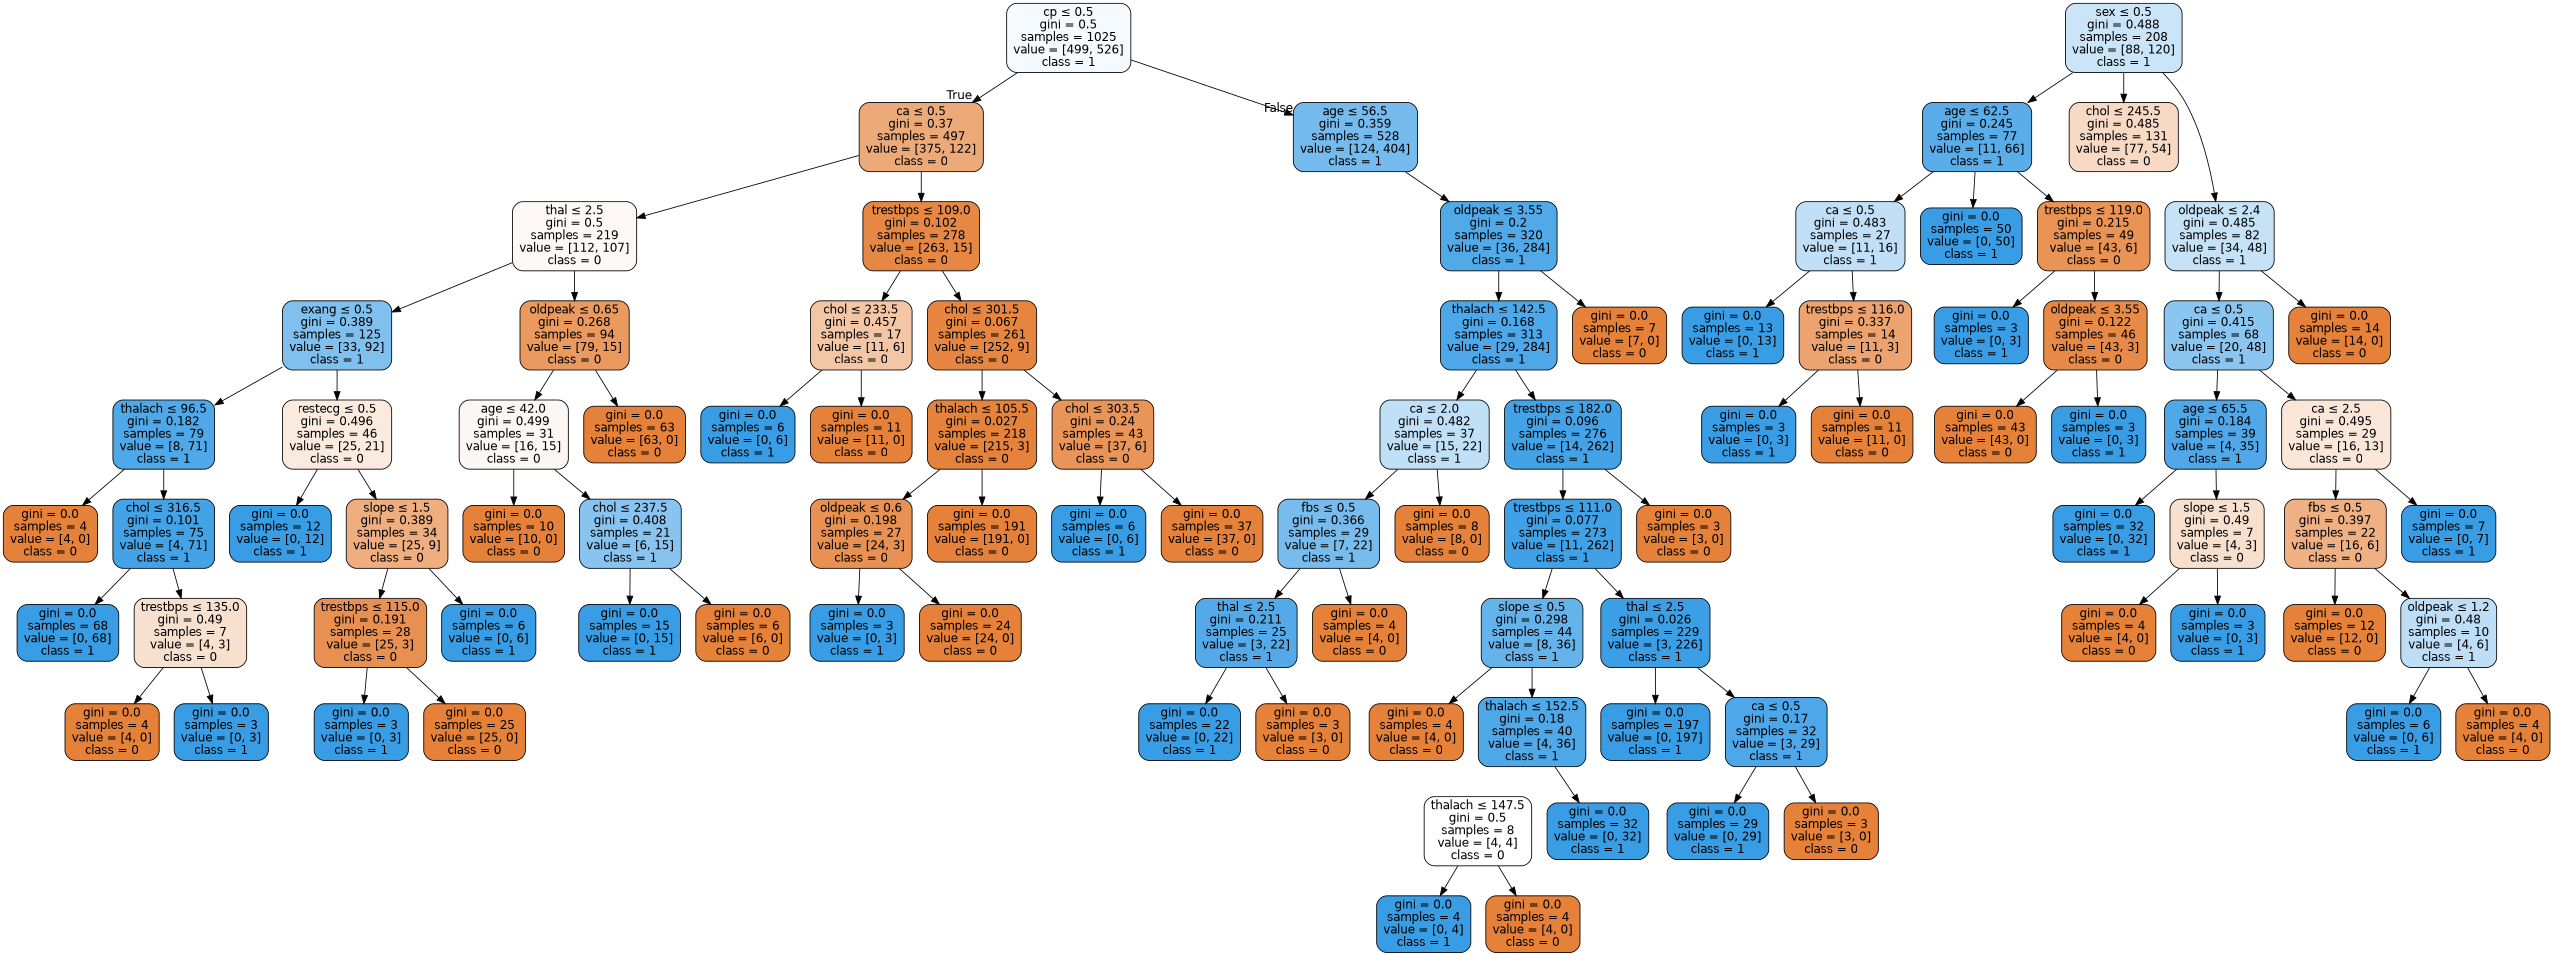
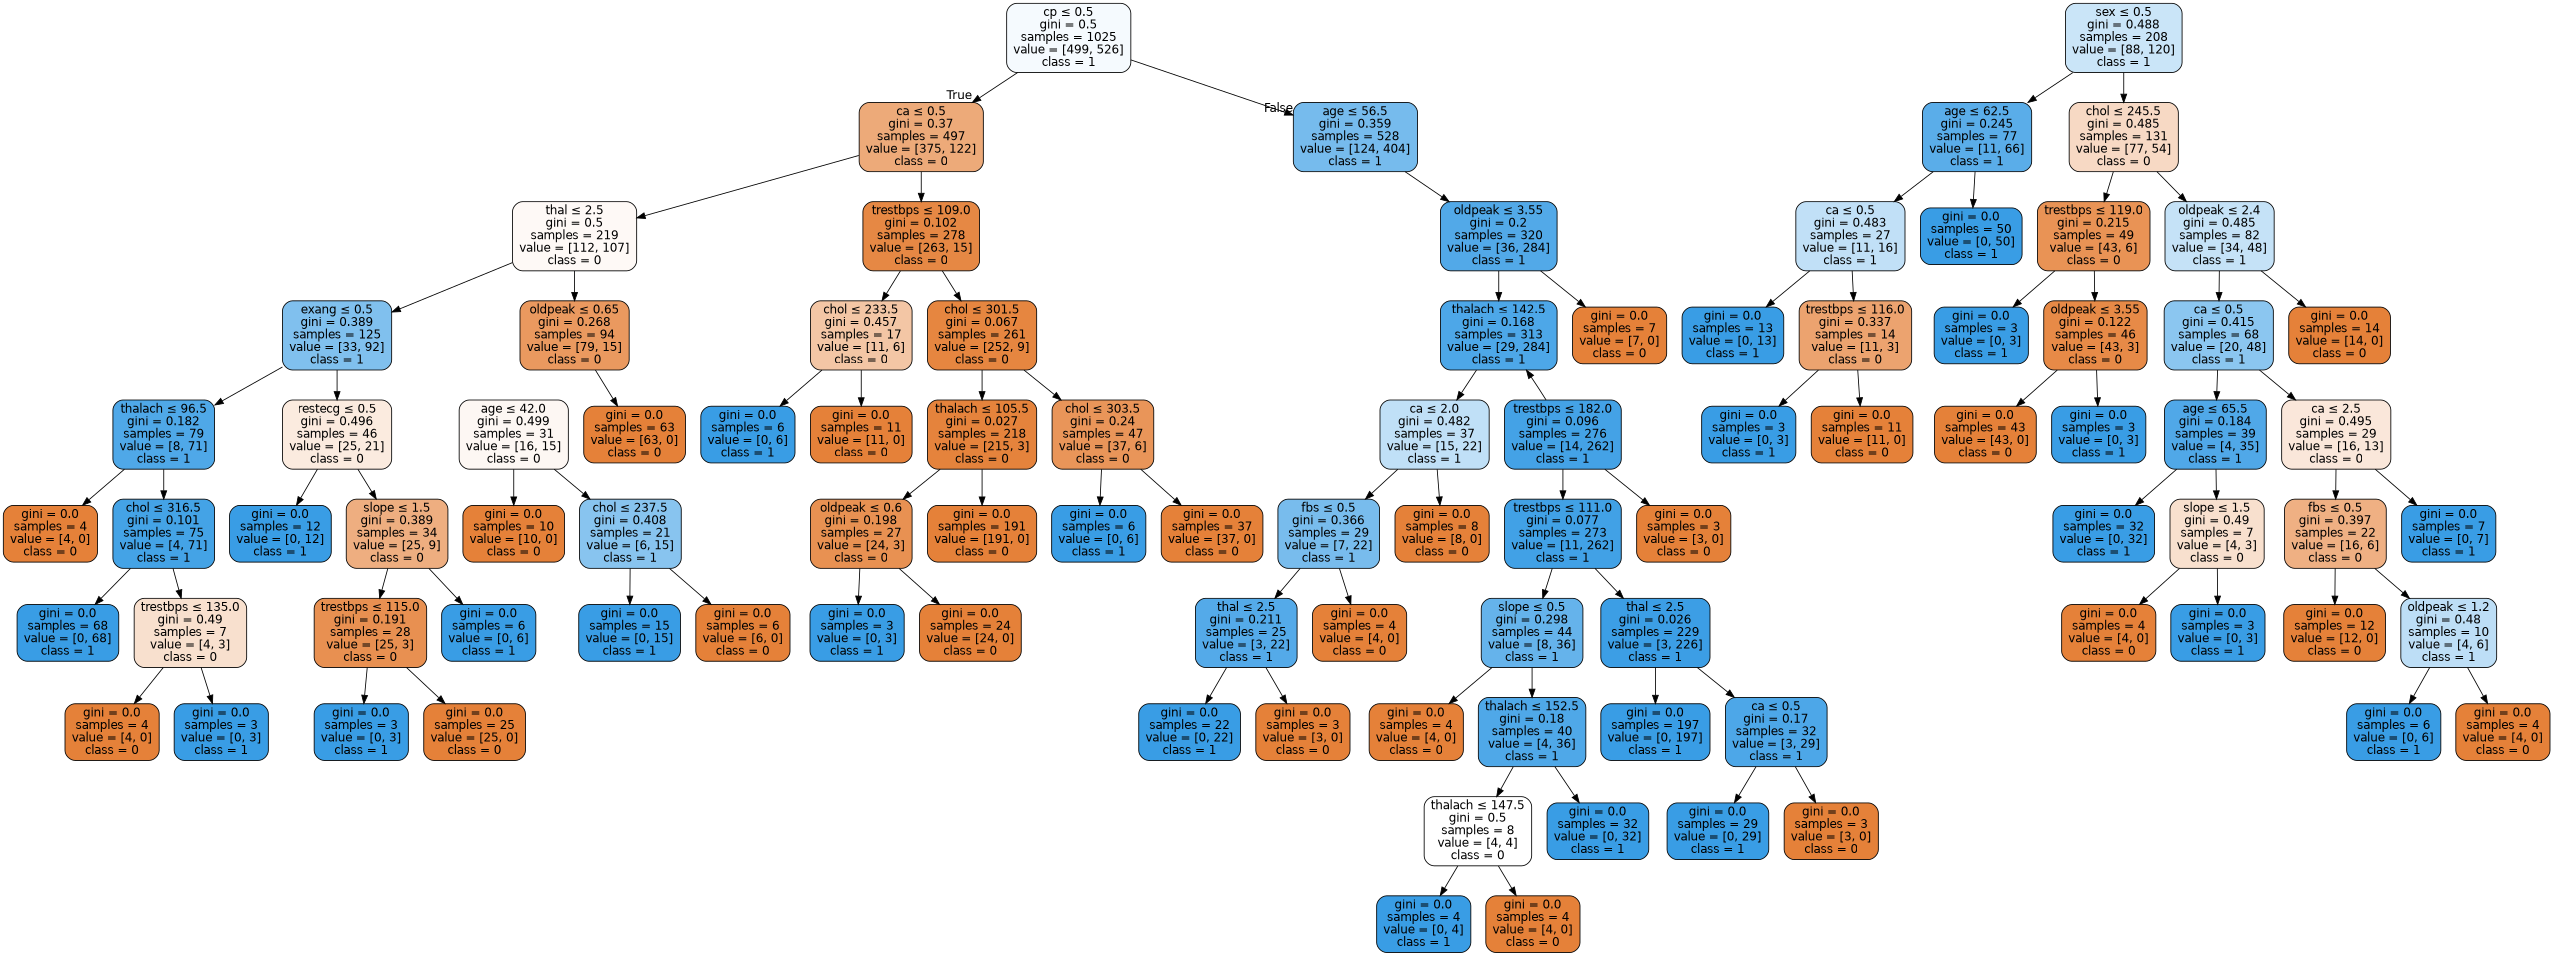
edge "sex ≤ 0.5" -> "oldpeak ≤ 2.4": now "chol ≤ 245.5" -> "oldpeak ≤ 2.4"
edge "age ≤ 62.5" -> "trestbps ≤ 119.0": now "chol ≤ 245.5" -> "trestbps ≤ 119.0"
edge "oldpeak ≤ 0.65" -> "age ≤ 42.0": removed
edge "thalach ≤ 142.5" -> "trestbps ≤ 182.0": reversed
node "chol ≤ 303.5": text "samples = 43" -> "samples = 47"
edge "thalach ≤ 152.5" -> "thalach ≤ 147.5": added
